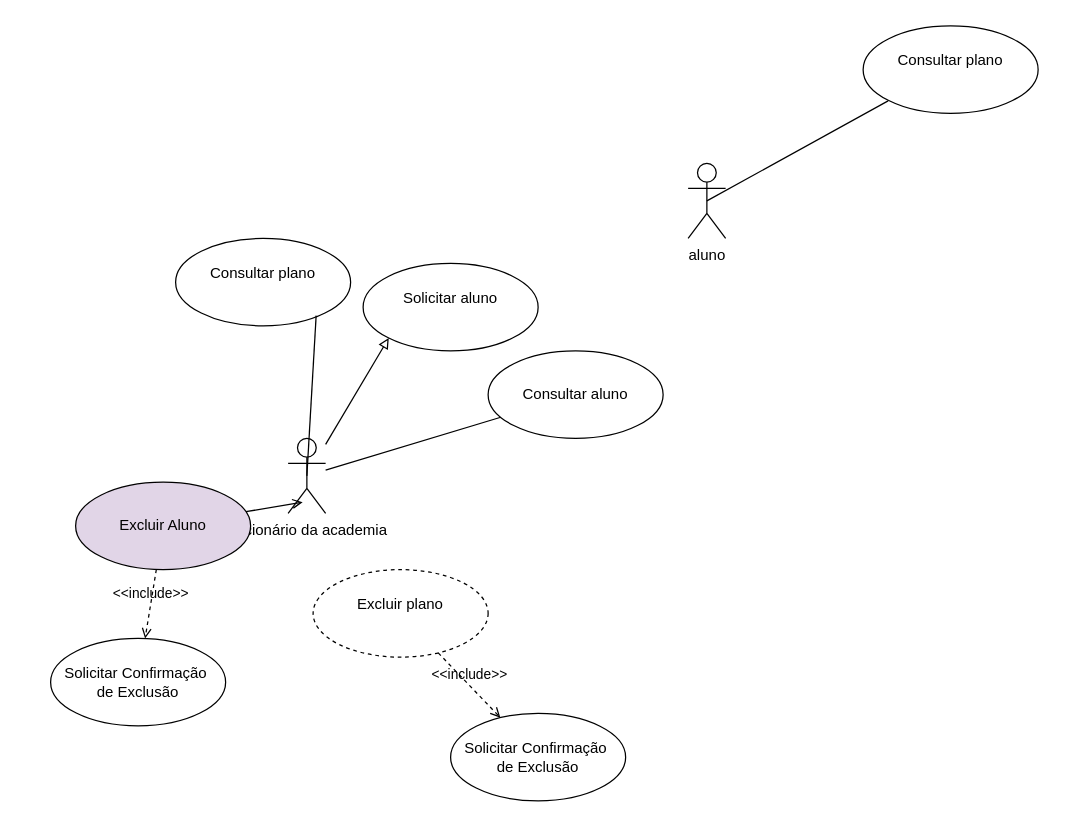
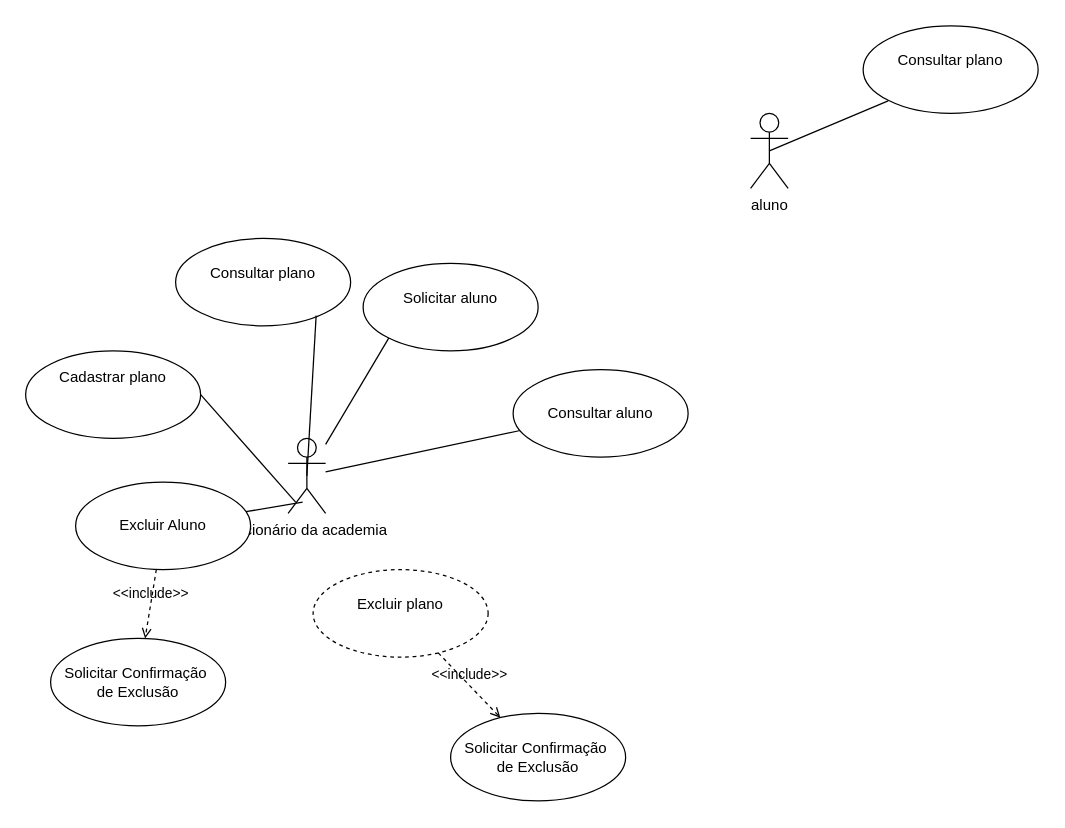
node "aluno": moved (707, 201) -> (769, 151)
edge "funcionário da academia" -> "Solicitar aluno": arrowhead block -> none
node "Cadastrar plano": added
node "Consultar aluno": moved (576, 394) -> (601, 413)
edge "Cadastrar plano" -- "funcionário da academia": added
edge "Excluir Aluno" -> "funcionário da academia": arrowhead open -> none
node "Excluir Aluno": fillcolor #e1d5e7 -> #ffffff
